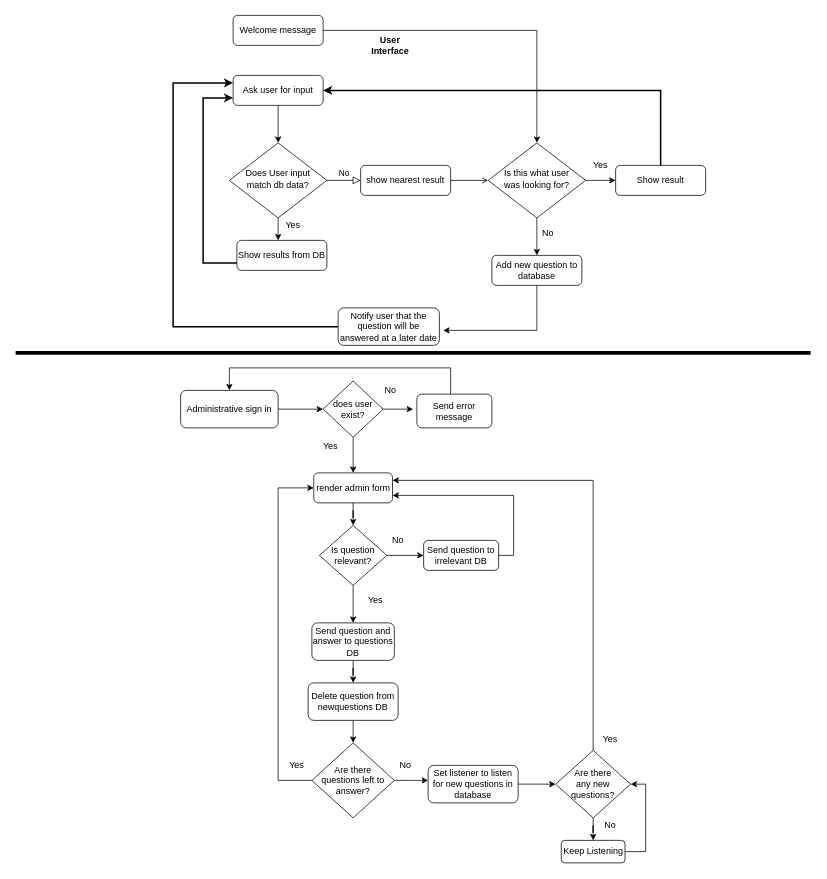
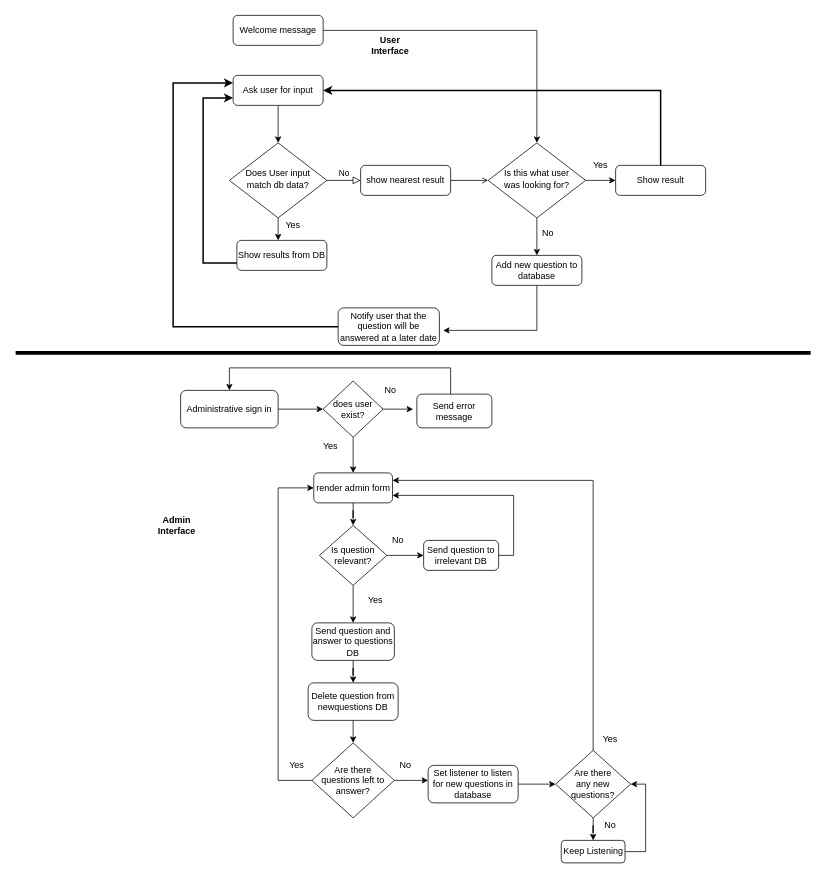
node "Admin Interface": added
